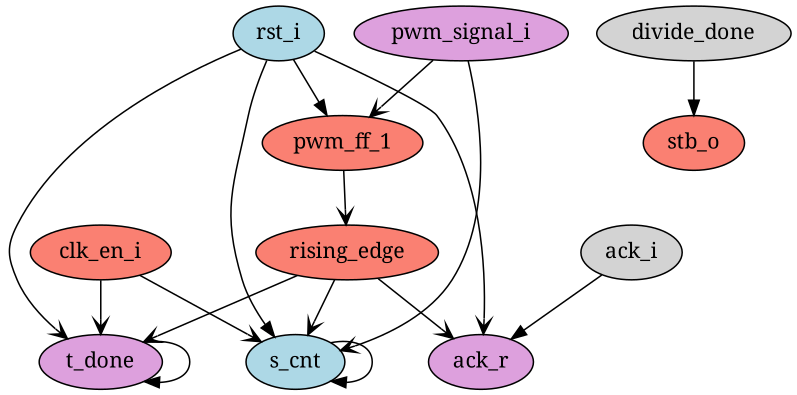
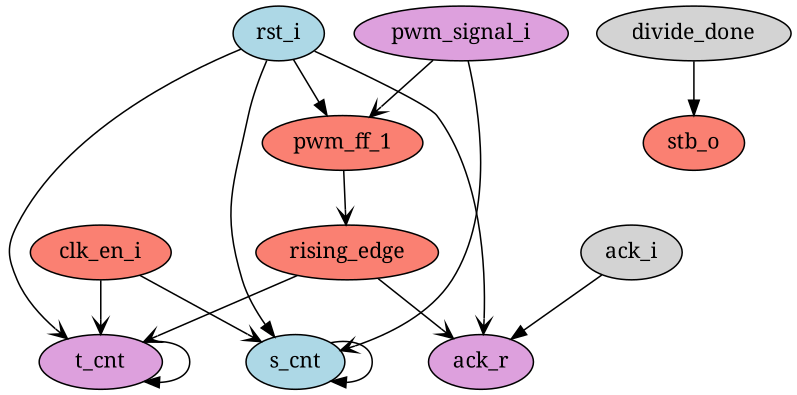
edge "rising_edge" -> "s_cnt": removed
node "t_done": label "t_done" -> "t_cnt"
